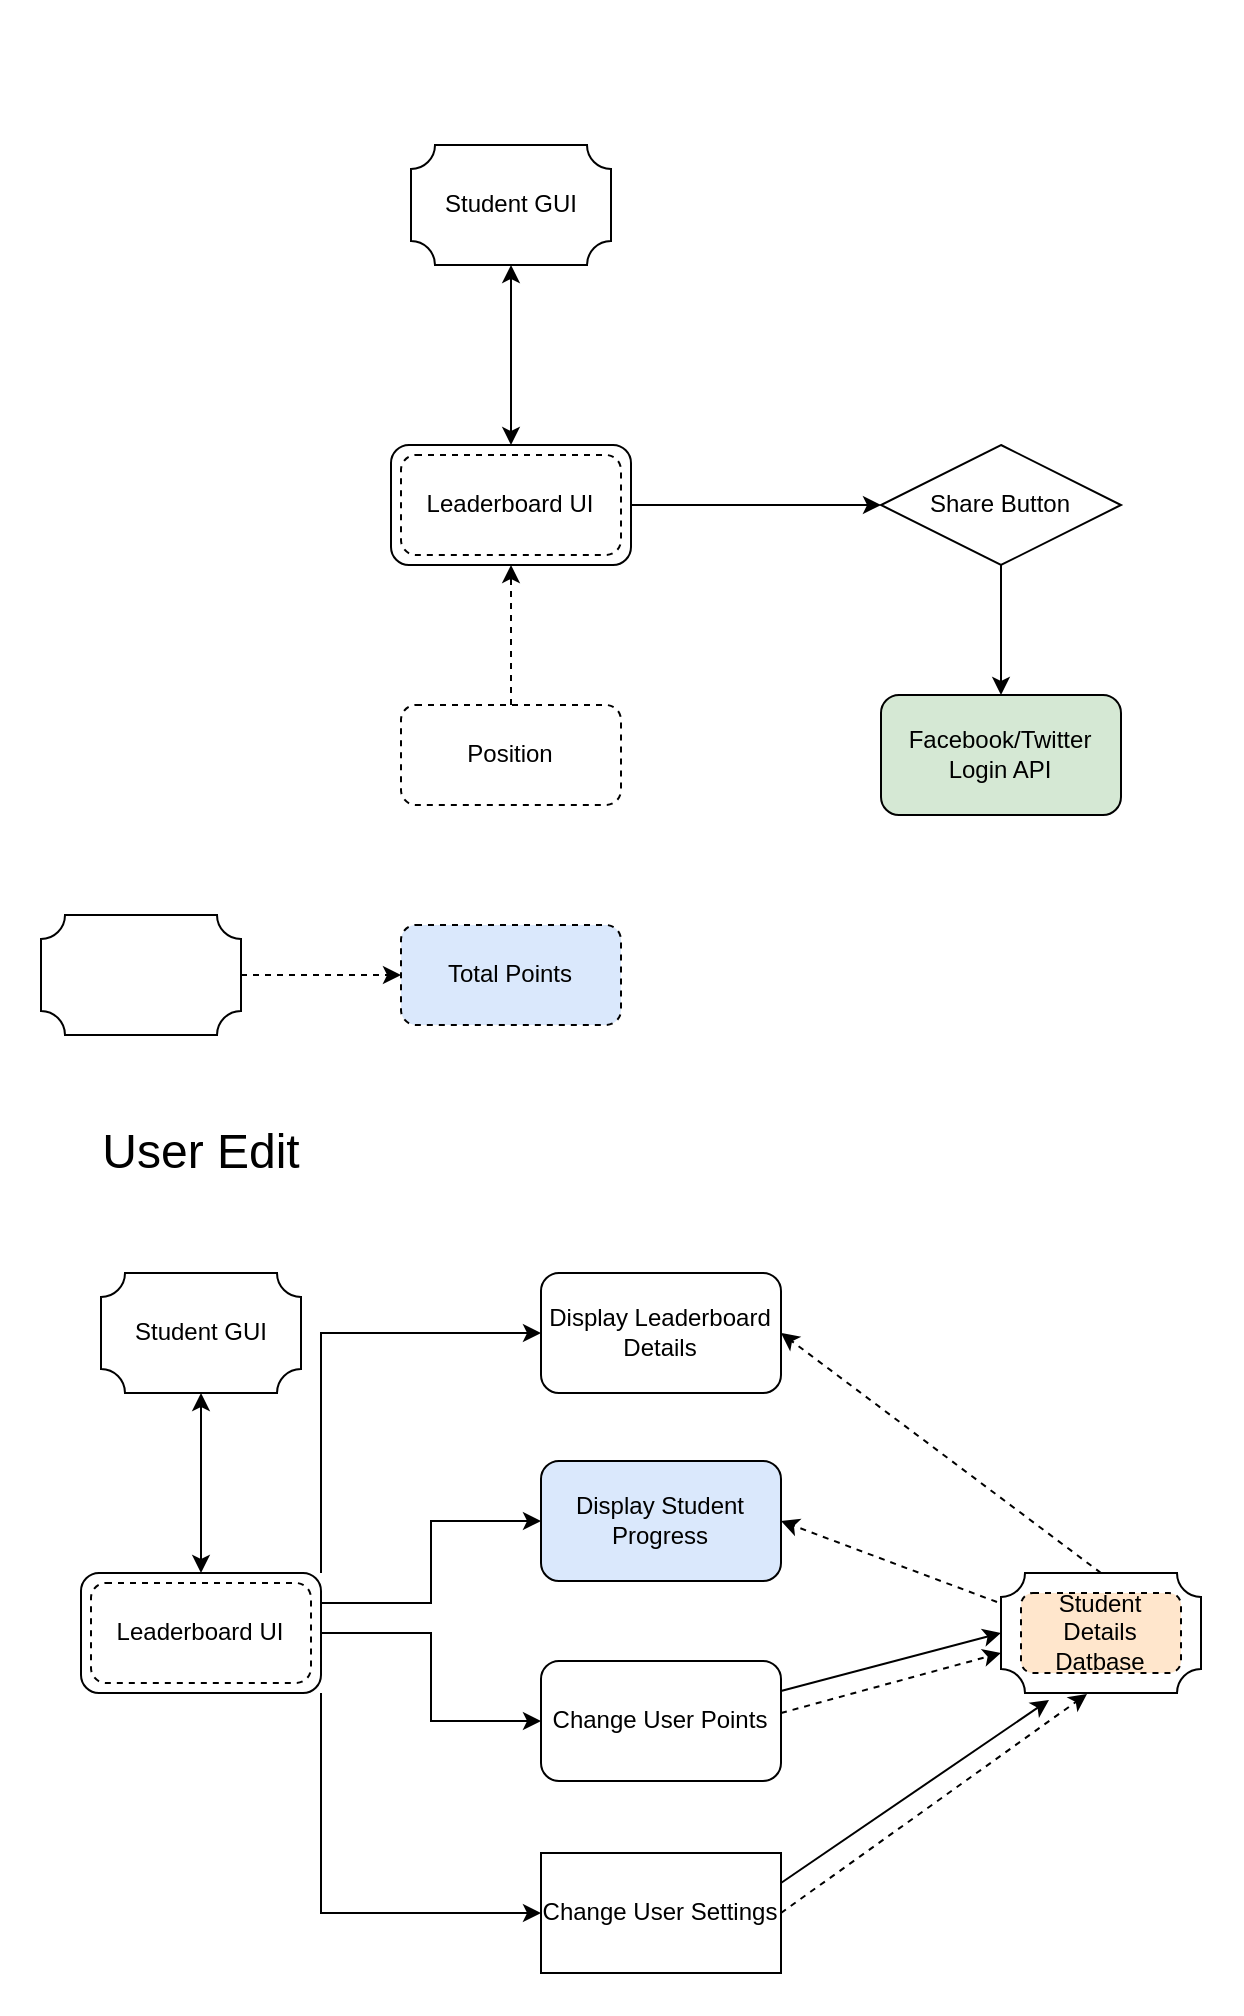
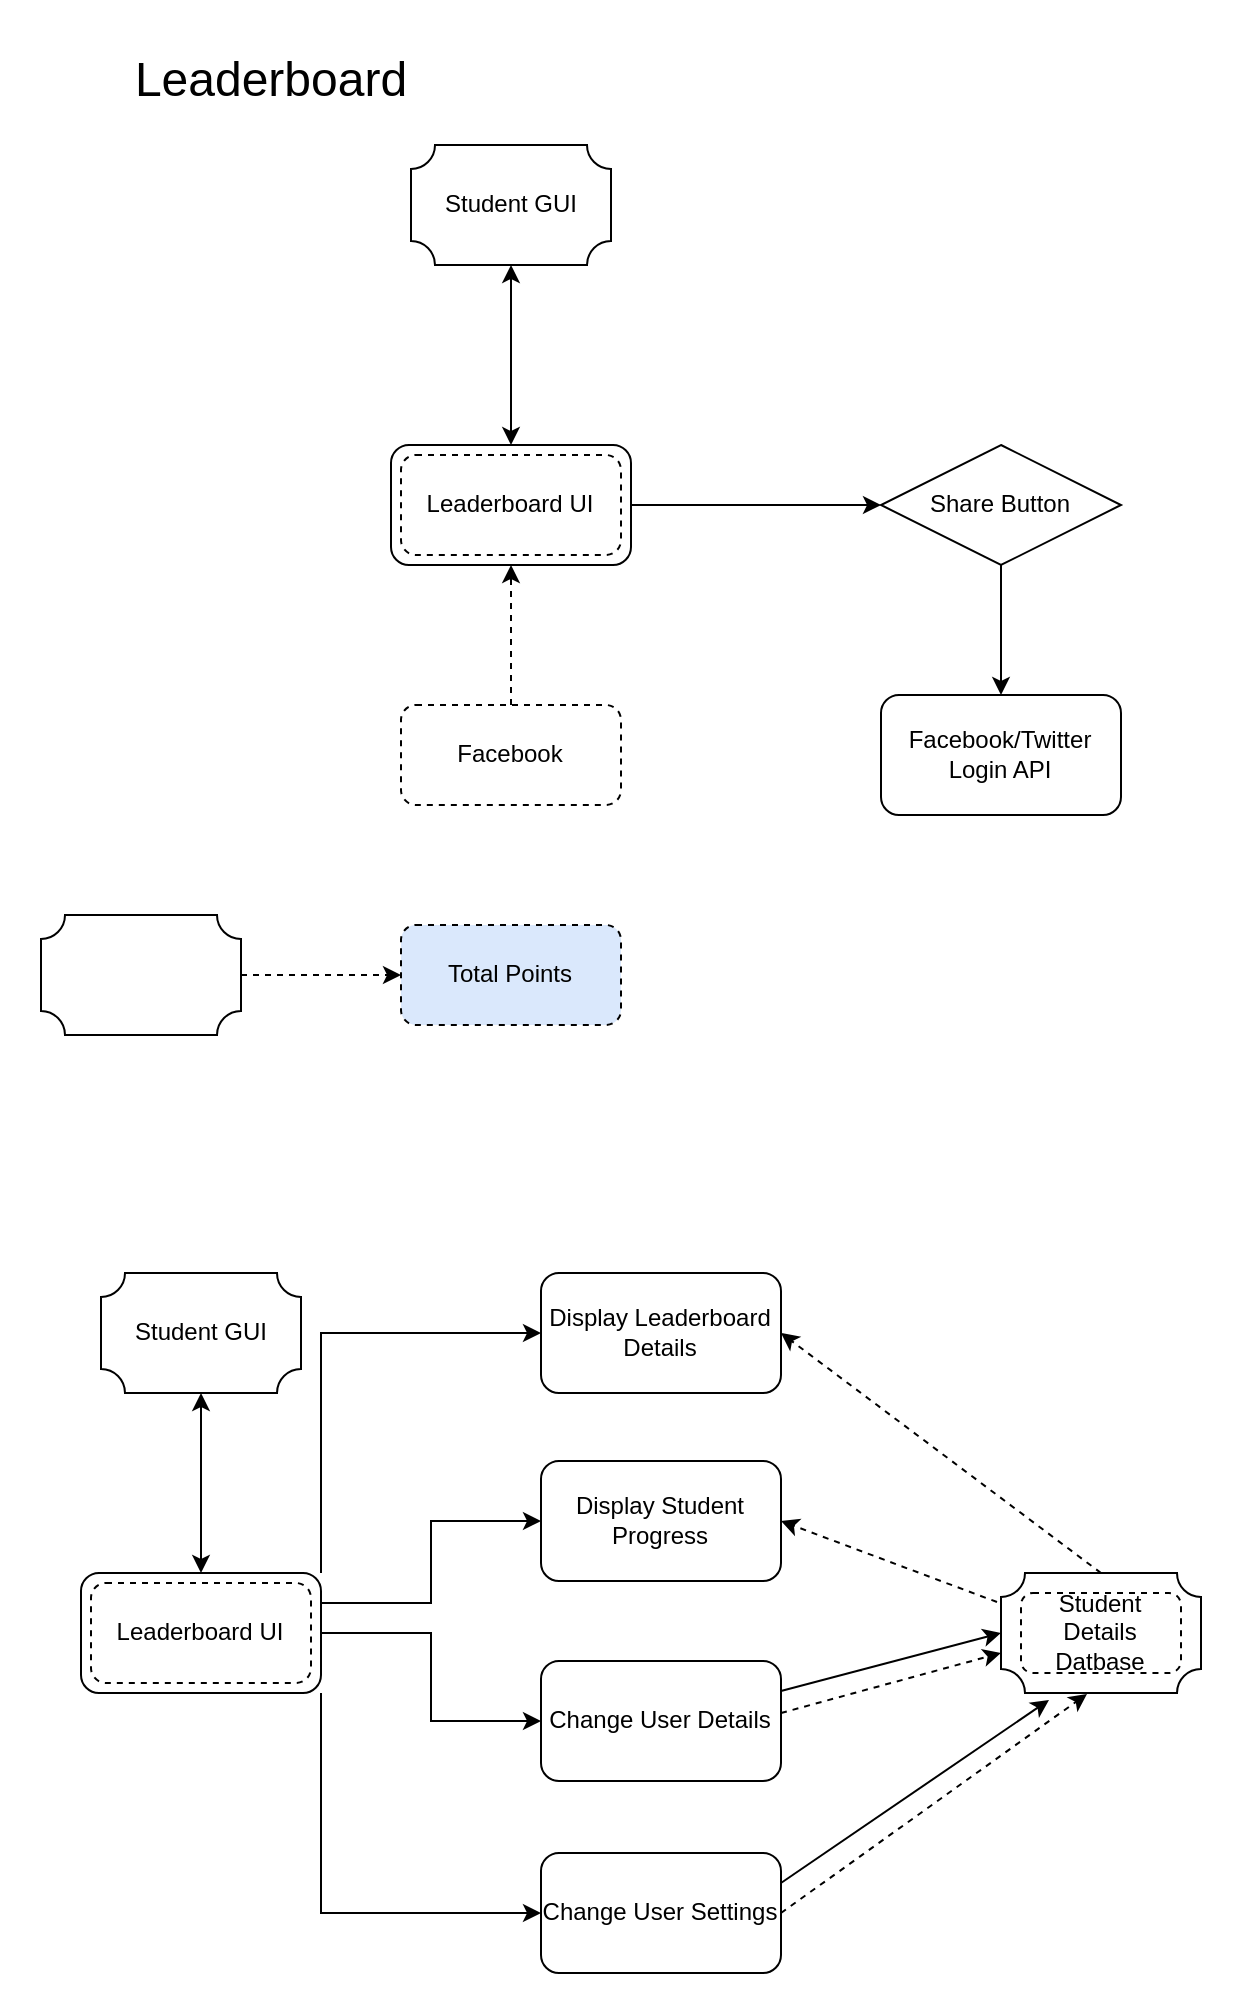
node "Leaderboard": added
node "Position": label "Position" -> "Facebook"
node "Facebook/Twitter Login API": fillcolor #d5e8d4 -> #ffffff
node "User Edit": removed
node "Display Student Progress": fillcolor #dae8fc -> #ffffff
node "Student Details Datbase": fillcolor #ffe6cc -> #ffffff
node "Change User Points": label "Change User Points" -> "Change User Details"
node "Change User Settings": shape rectangle -> rounded rectangle
